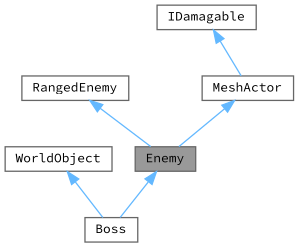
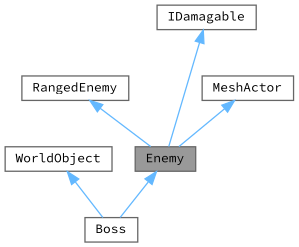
edge "MeshActor" -> "IDamagable": now "Enemy" -> "IDamagable"
